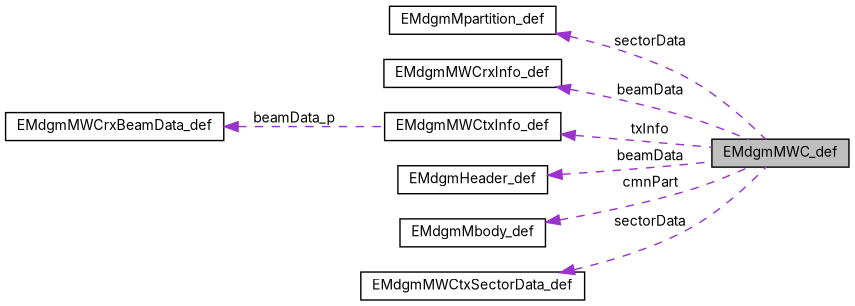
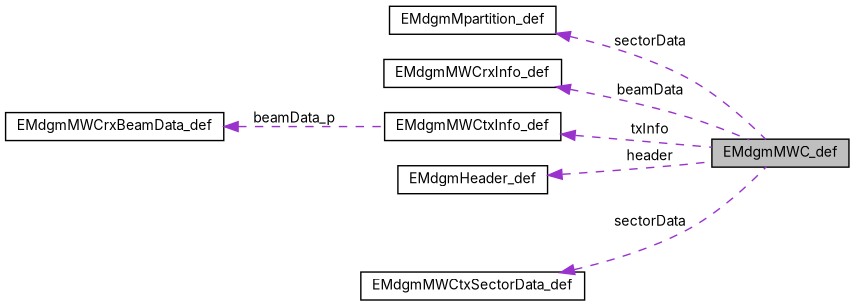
edge "EMdgmMWC_def" -> "EMdgmHeader_def": label " beamData" -> " header"
node "EMdgmMbody_def": removed
